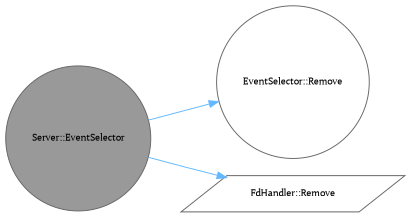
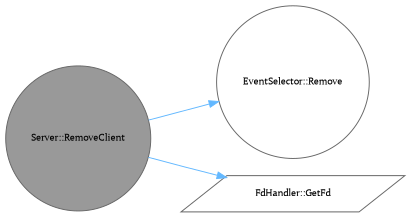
node "Server::EventSelector": label "Server::EventSelector" -> "Server::RemoveClient"
node "FdHandler::Remove": label "FdHandler::Remove" -> "FdHandler::GetFd"
